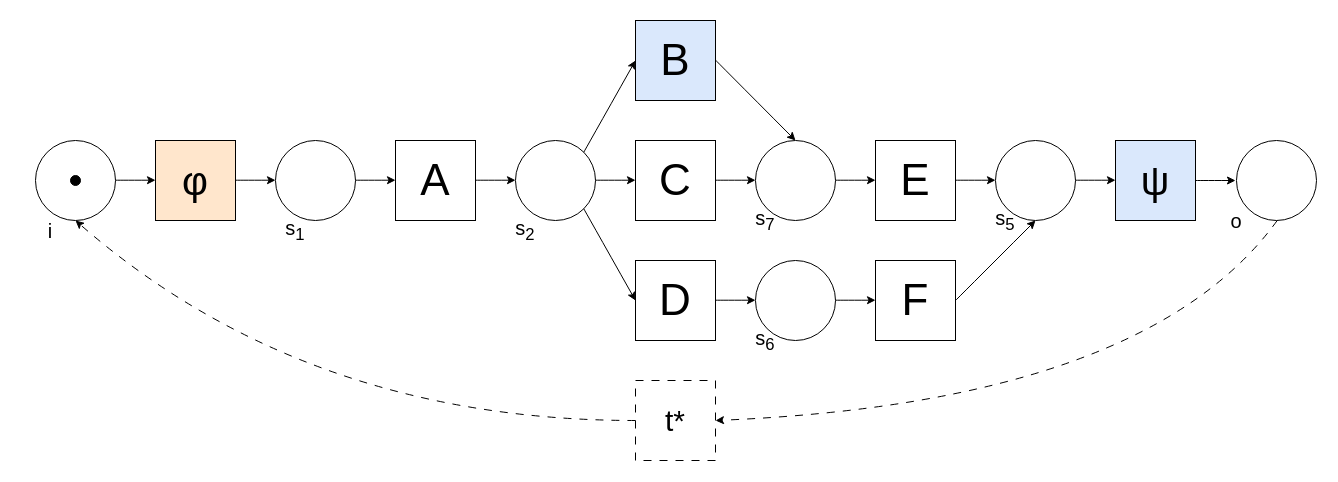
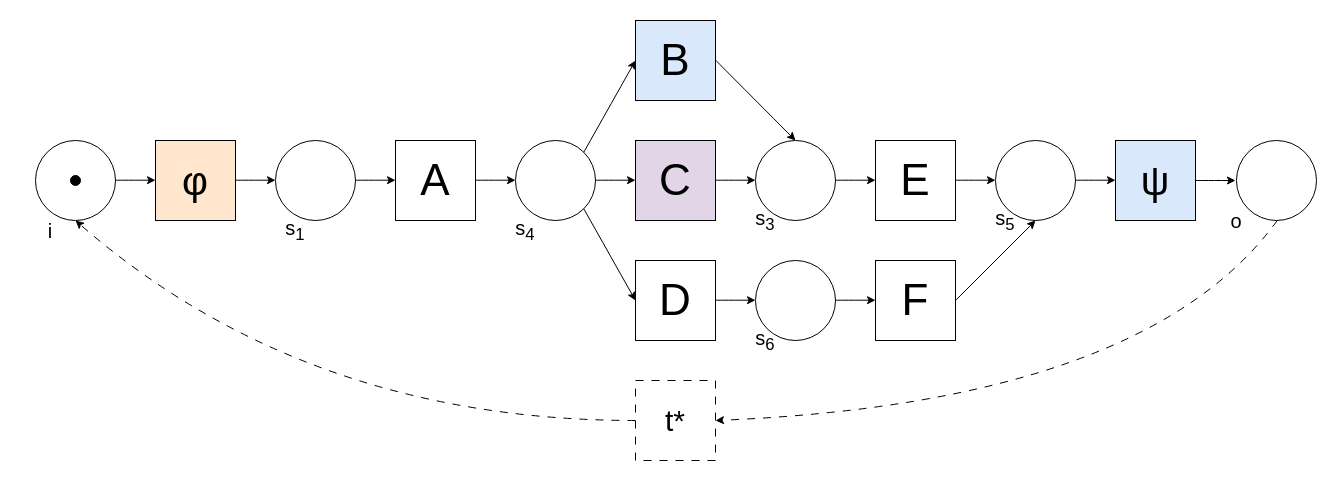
node "C": fillcolor #ffffff -> #e1d5e7
node "s7": label "s7" -> "s3"
node "s2": label "s2" -> "s4"
